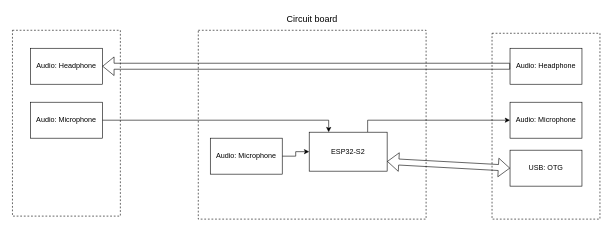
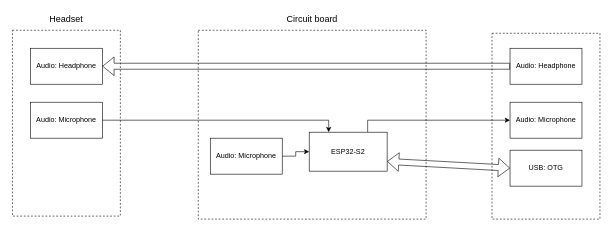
node "Headset": added
